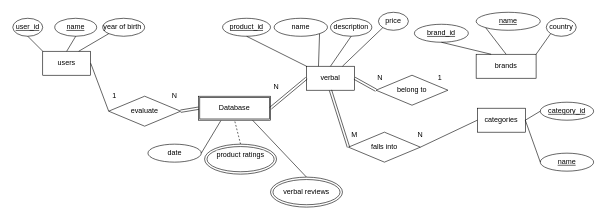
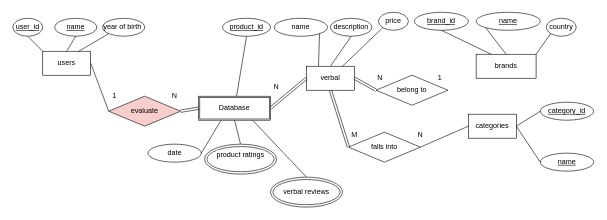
node "brand_id": moved (441, 33) -> (441, 21)
edge "product_id" -- "verbal": now "product_id" -- "Database"
node "evaluate": fillcolor #ffffff -> #f8cecc
node "categories": moved (501, 120) -> (492, 126)
edge "Database" -- "product ratings": style dashed -> solid
